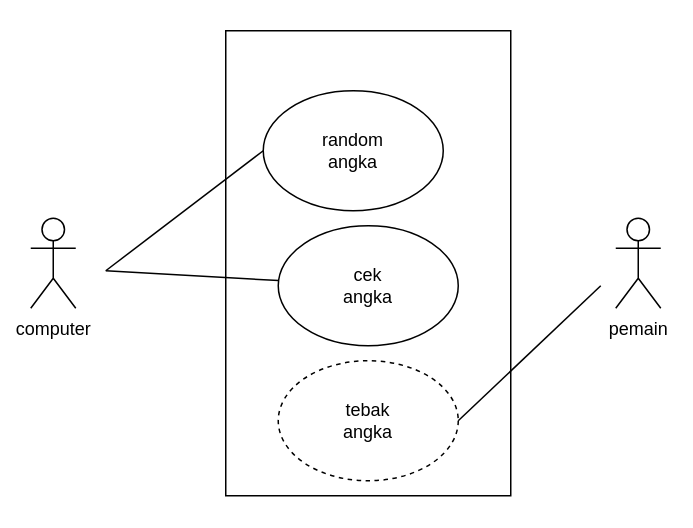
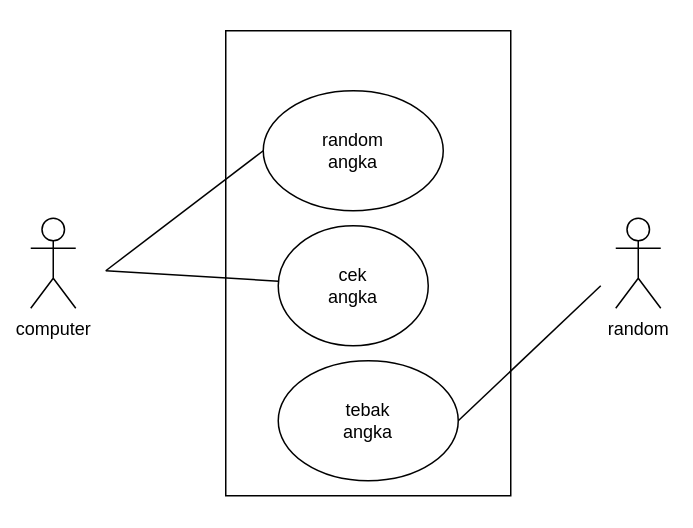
node "cek angka": size 180x120 -> 150x120
node "pemain": label "pemain" -> "random"
node "tebak angka": style dashed -> solid
